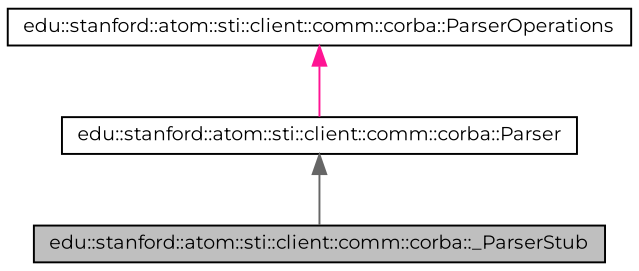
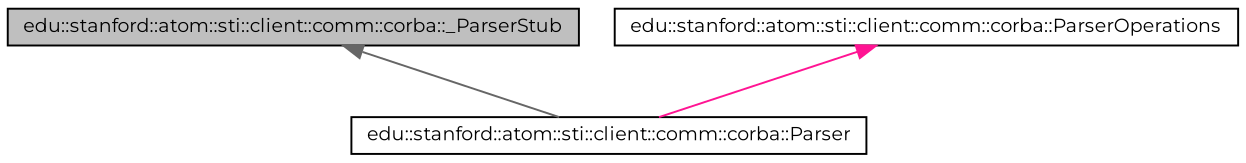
edge "edu::stanford::atom::sti::client::comm::corba::_ParserStub" -> "edu::stanford::atom::sti::client::comm::corba::Parser": reversed
